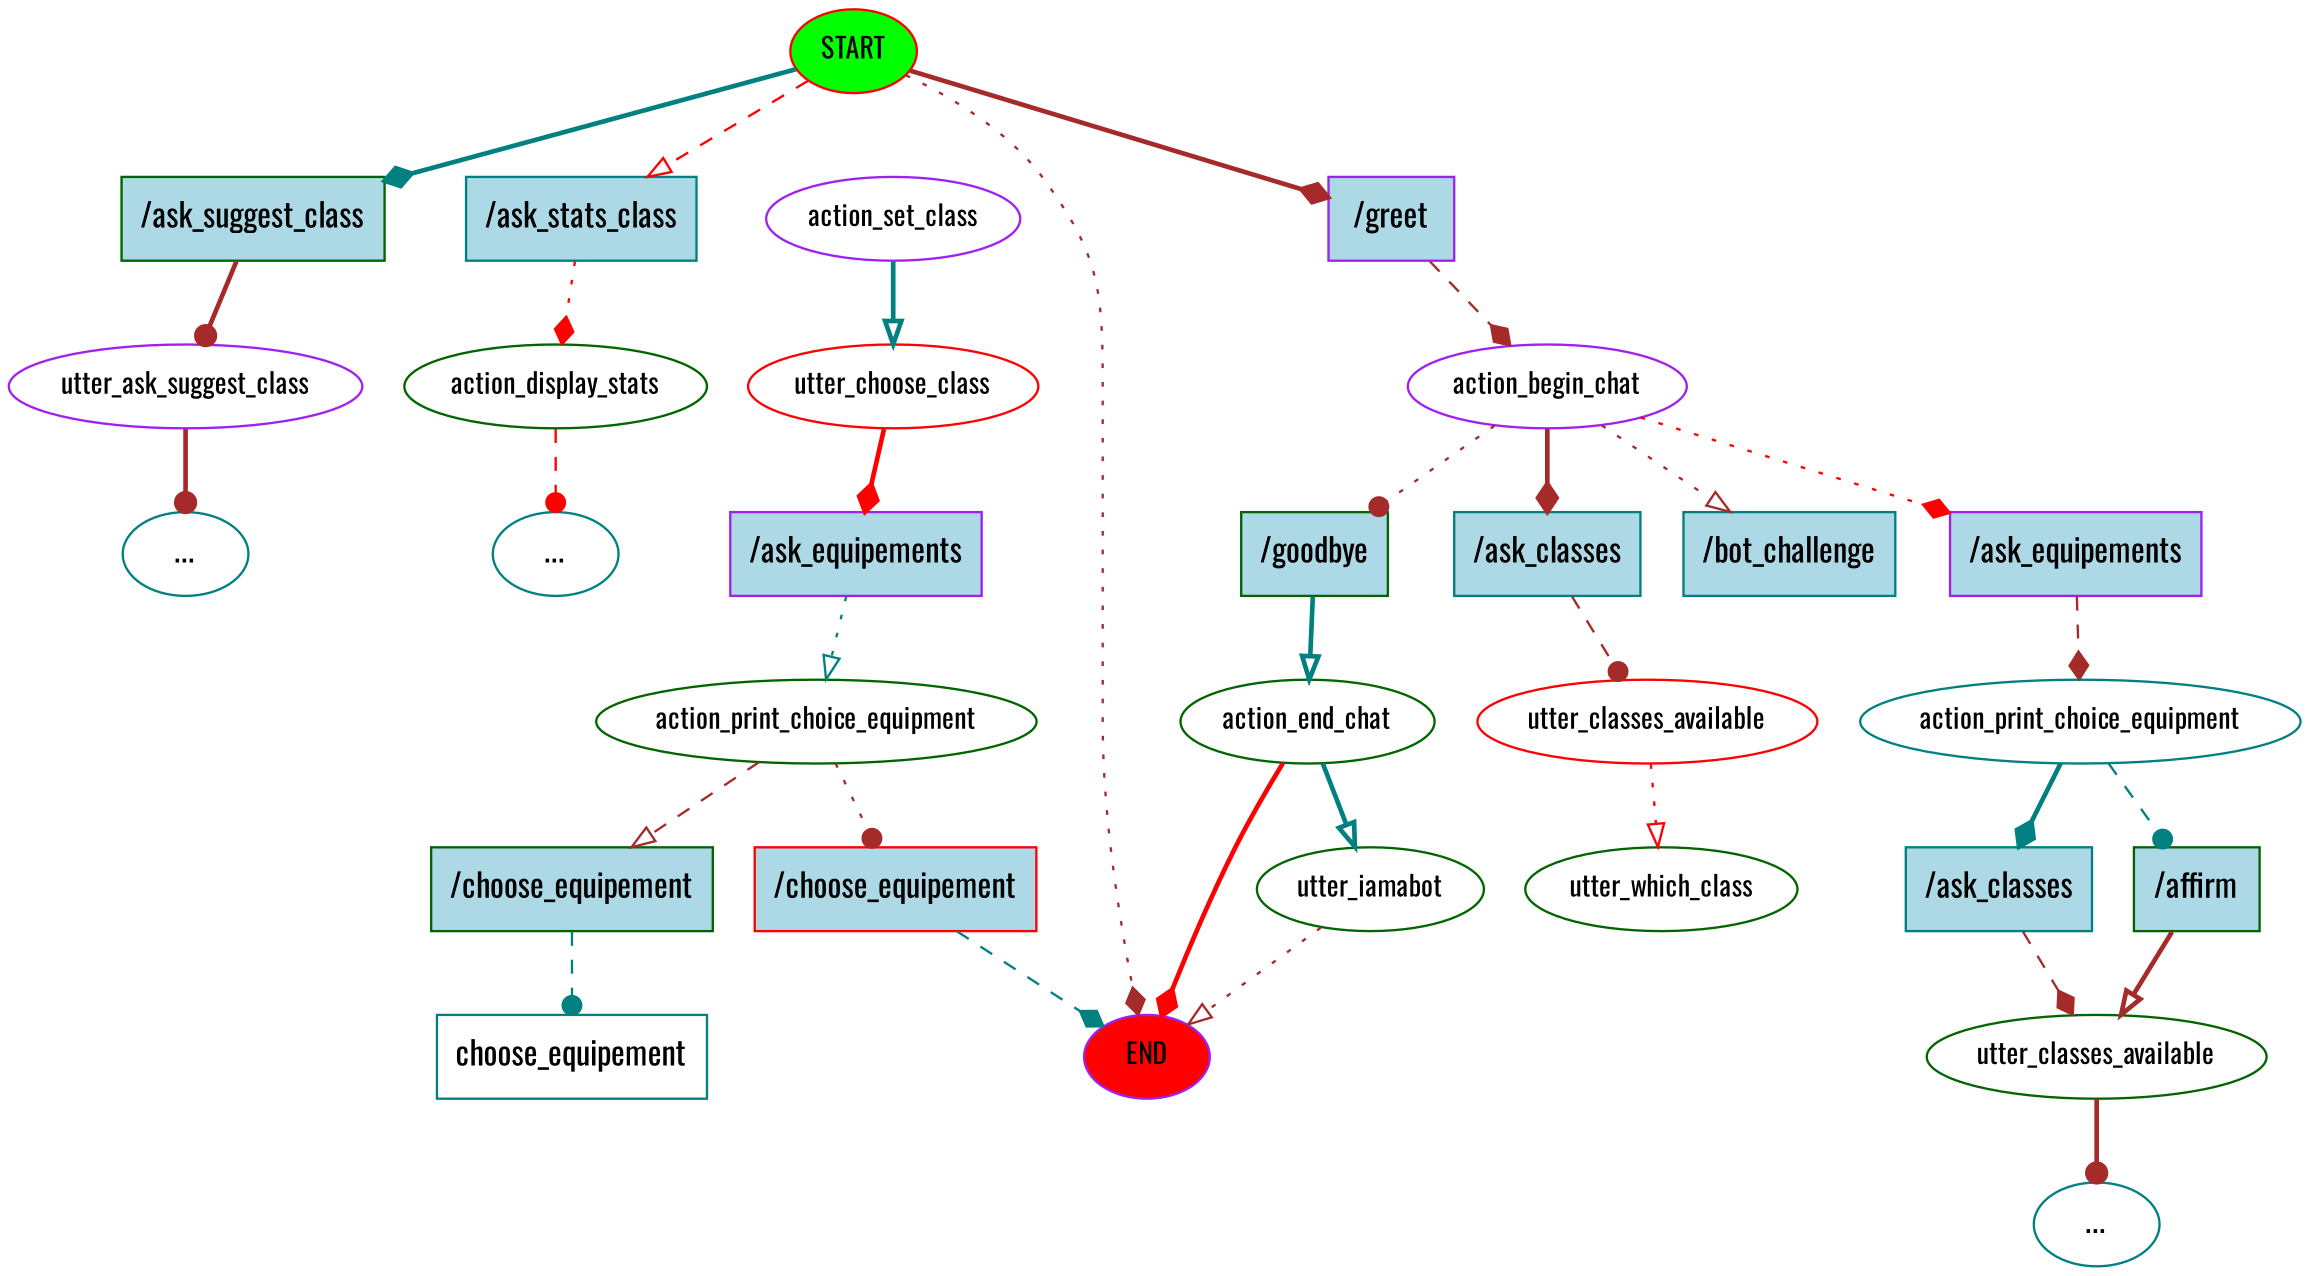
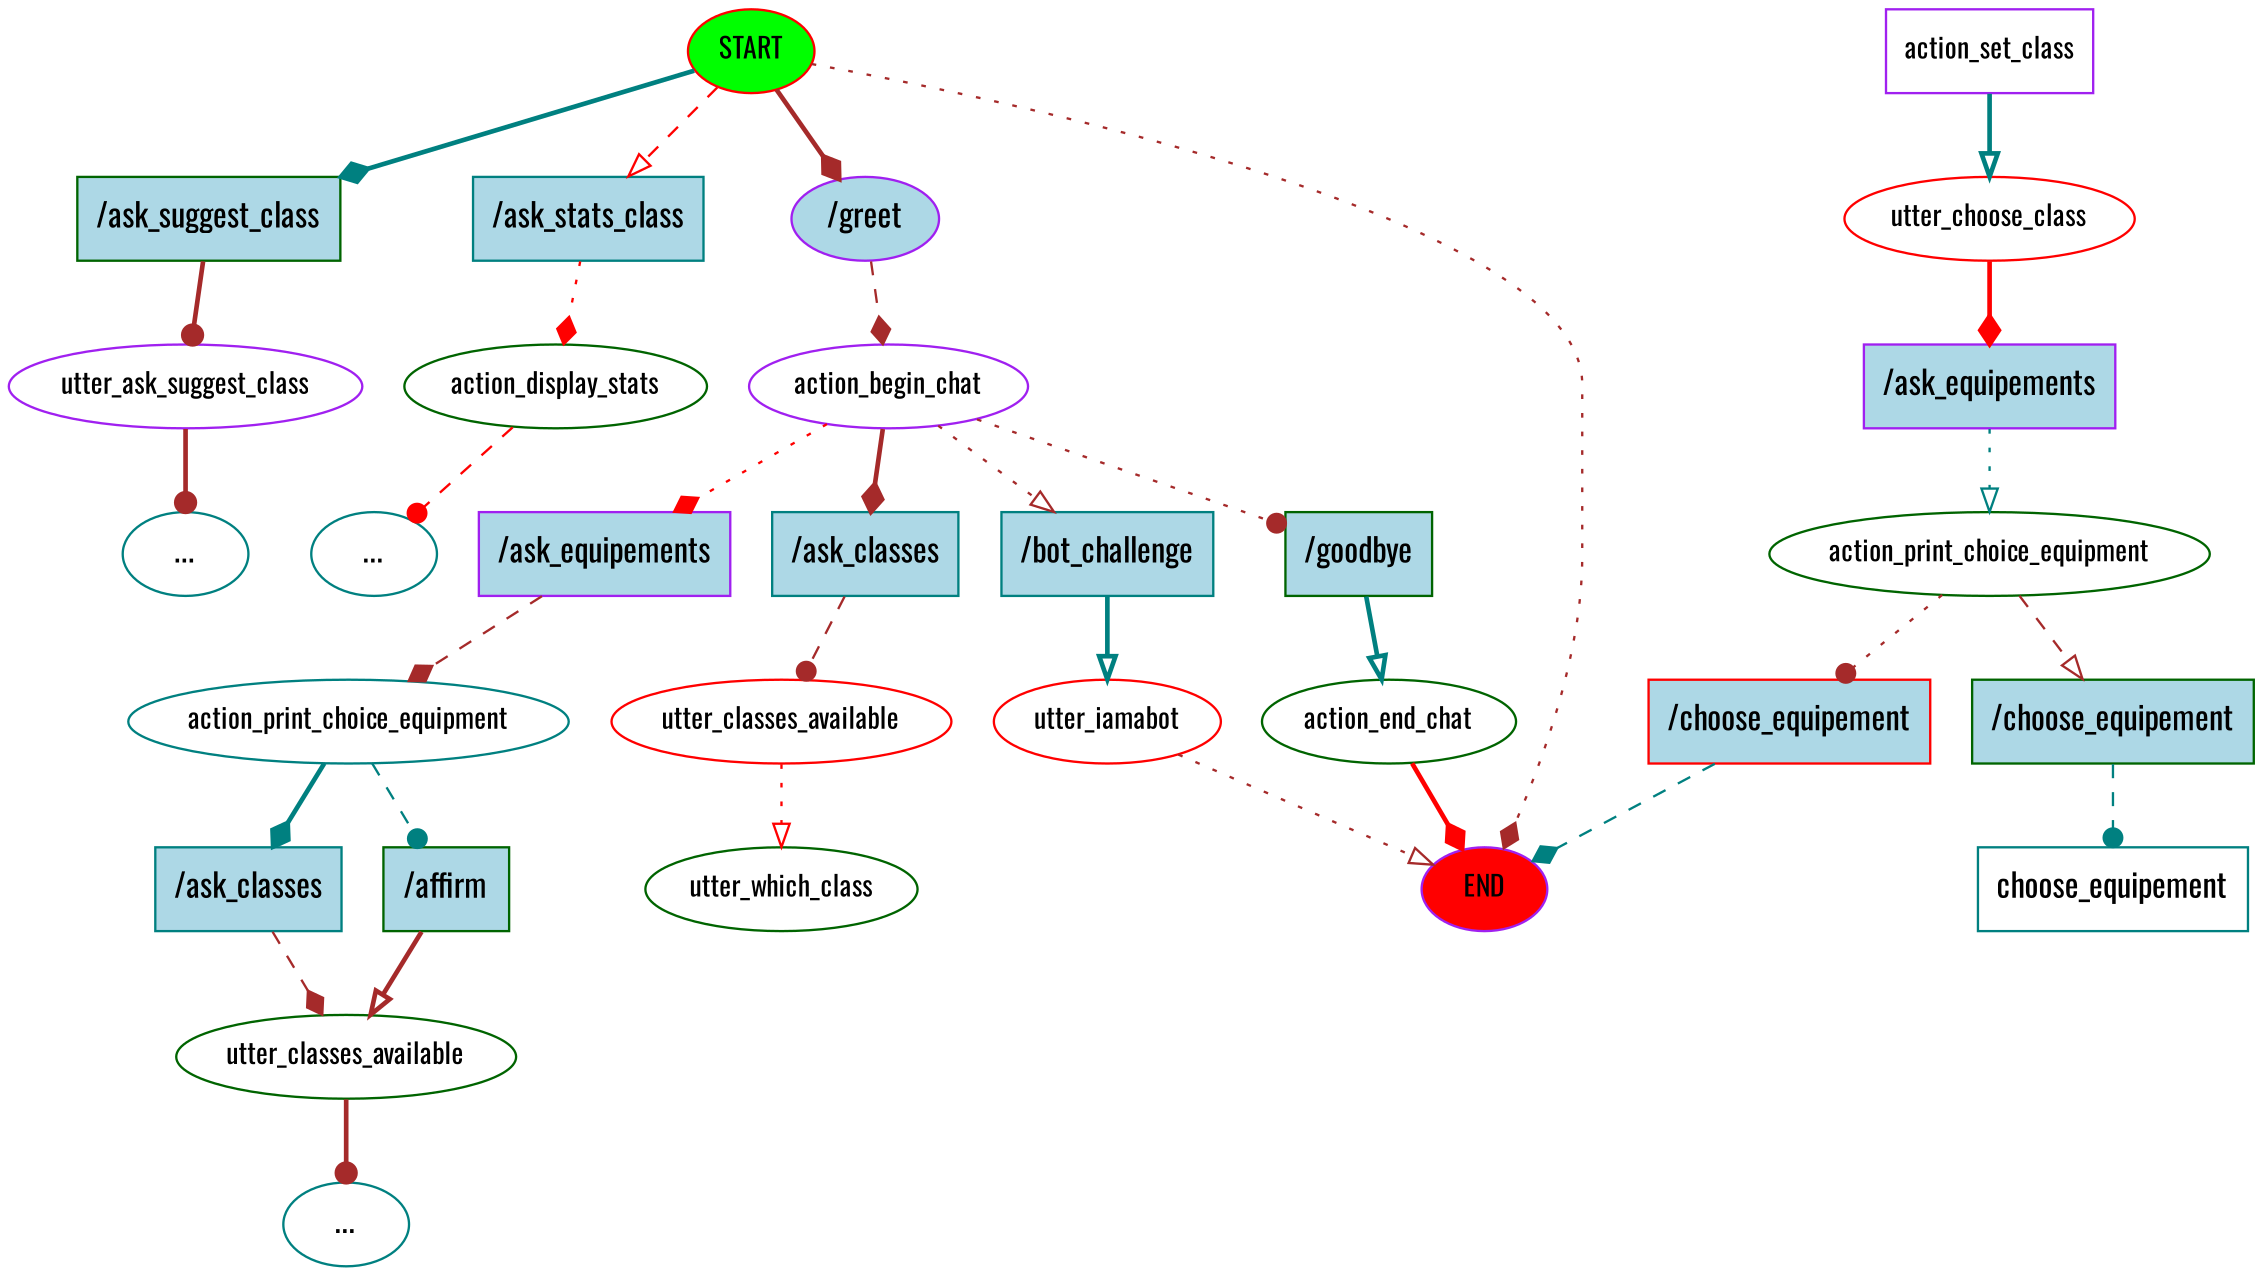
node "action_set_class": shape ellipse -> box
node "/greet": shape box -> ellipse
edge "action_end_chat" -> "utter_iamabot": now "/bot_challenge" -> "utter_iamabot"
node "utter_iamabot": color darkgreen -> red
